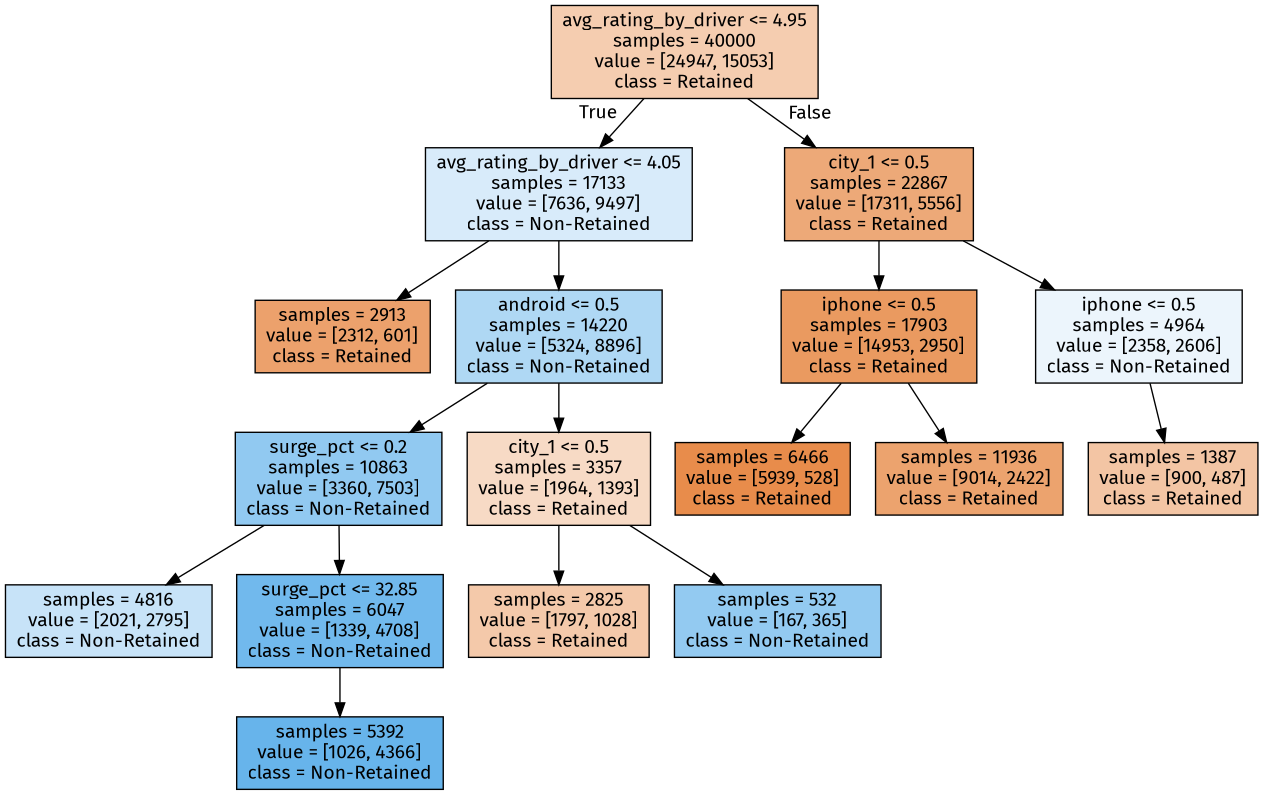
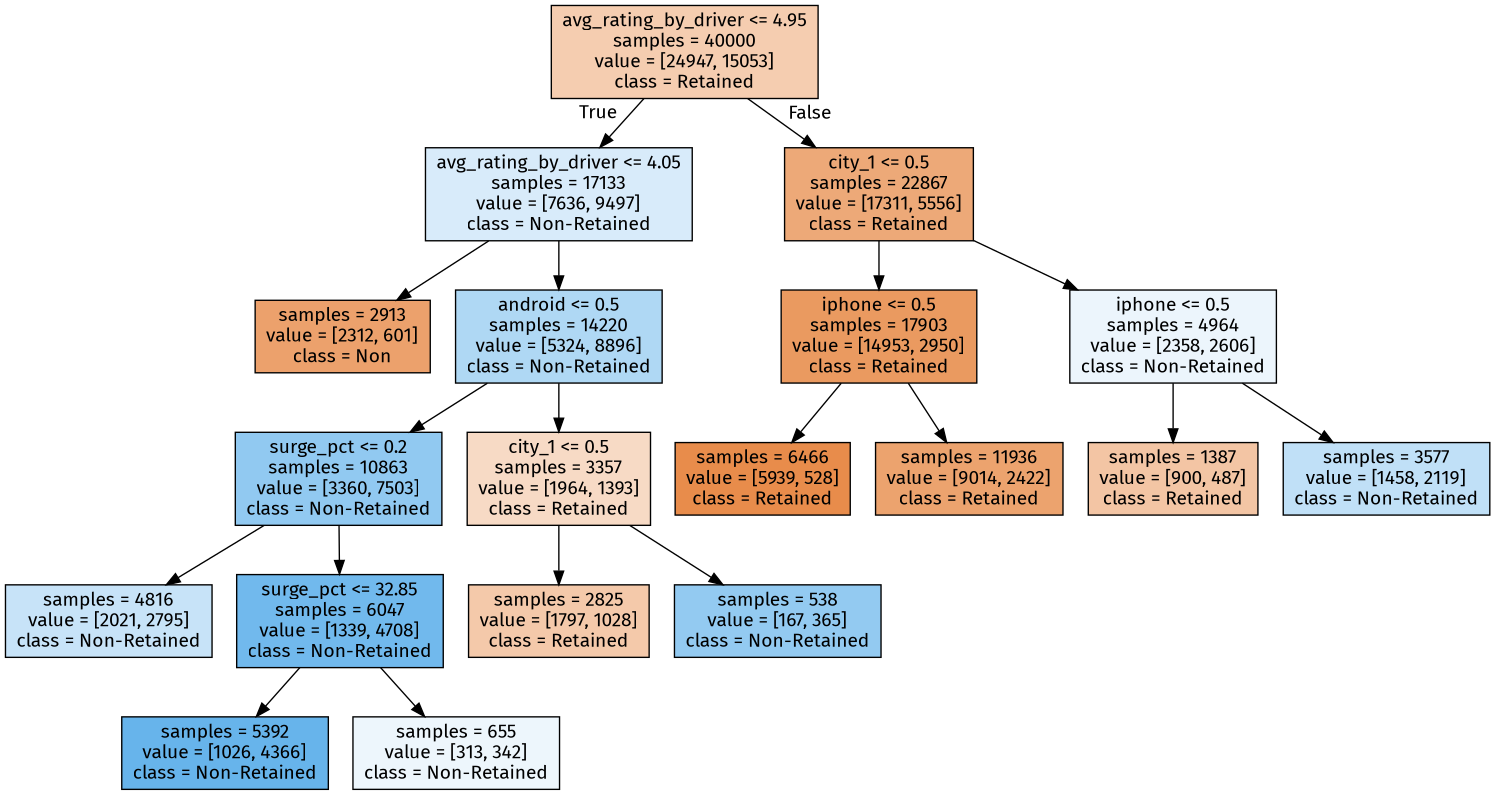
node "samples = 2913 value = [2312, 601] class = Retained": label "samples = 2913 value = [2312, 601] class = Retained" -> "samples = 2913 value = [2312, 601] class = Non"
node "samples = 3577 value = [1458, 2119] class = Non-Retained": added
node "samples = 532 value = [167, 365] class = Non-Retained": label "samples = 532 value = [167, 365] class = Non-Retained" -> "samples = 538 value = [167, 365] class = Non-Retained"
node "samples = 655 value = [313, 342] class = Non-Retained": added
